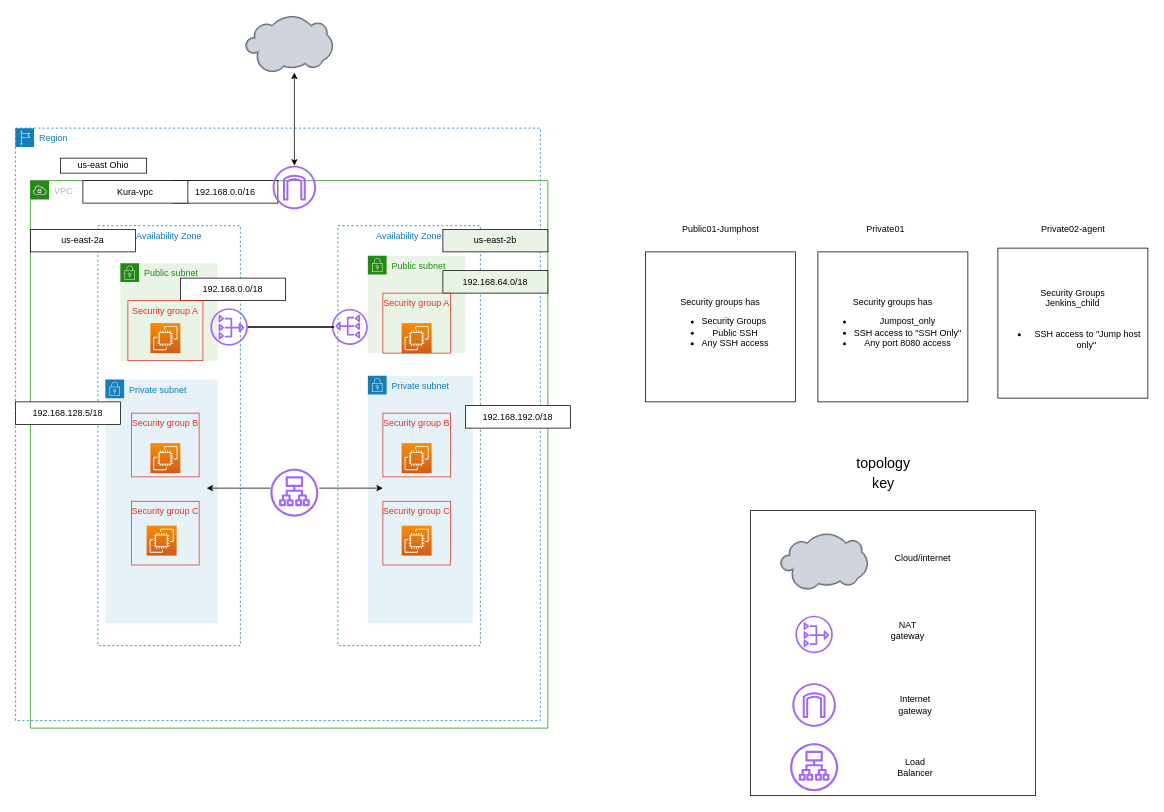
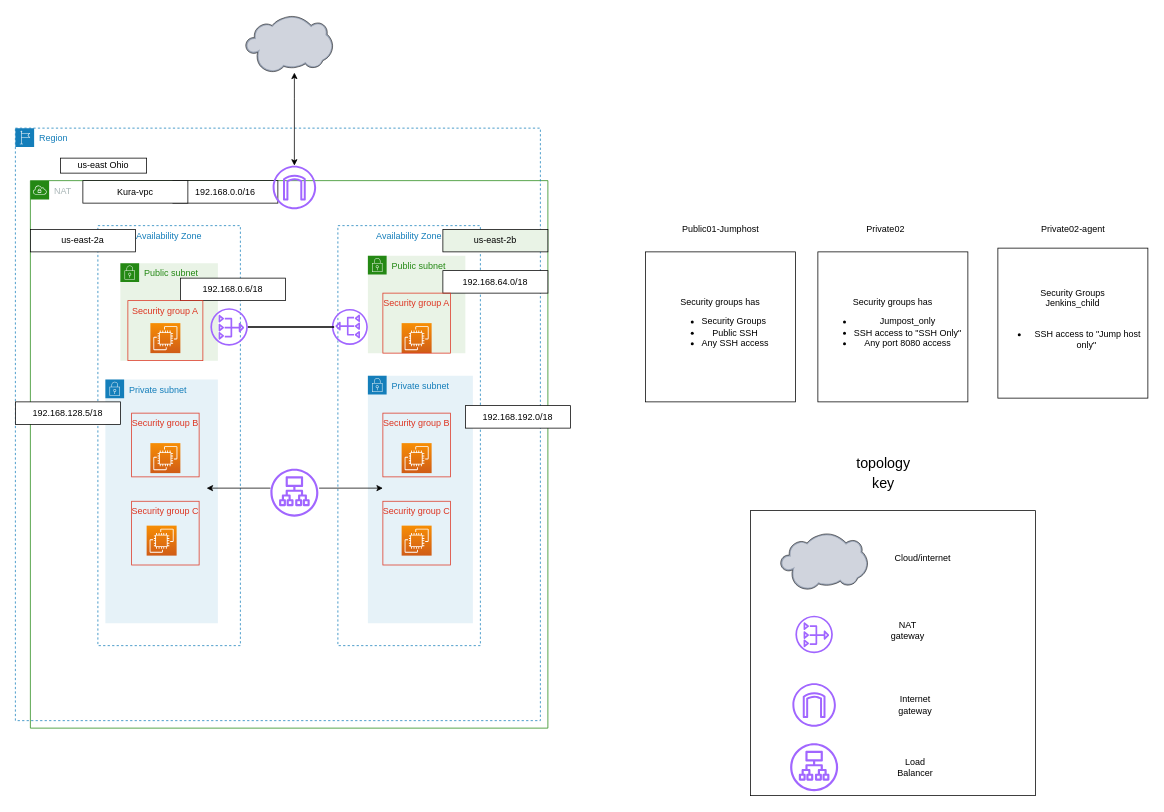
node "VPC": label "VPC" -> "NAT"
node "Private01": label "Private01" -> "Private02"
node "192.168.64.0/18": fillcolor #e9f3e6 -> #ffffff
node "192.168.0.0/18": label "192.168.0.0/18" -> "192.168.0.6/18"
